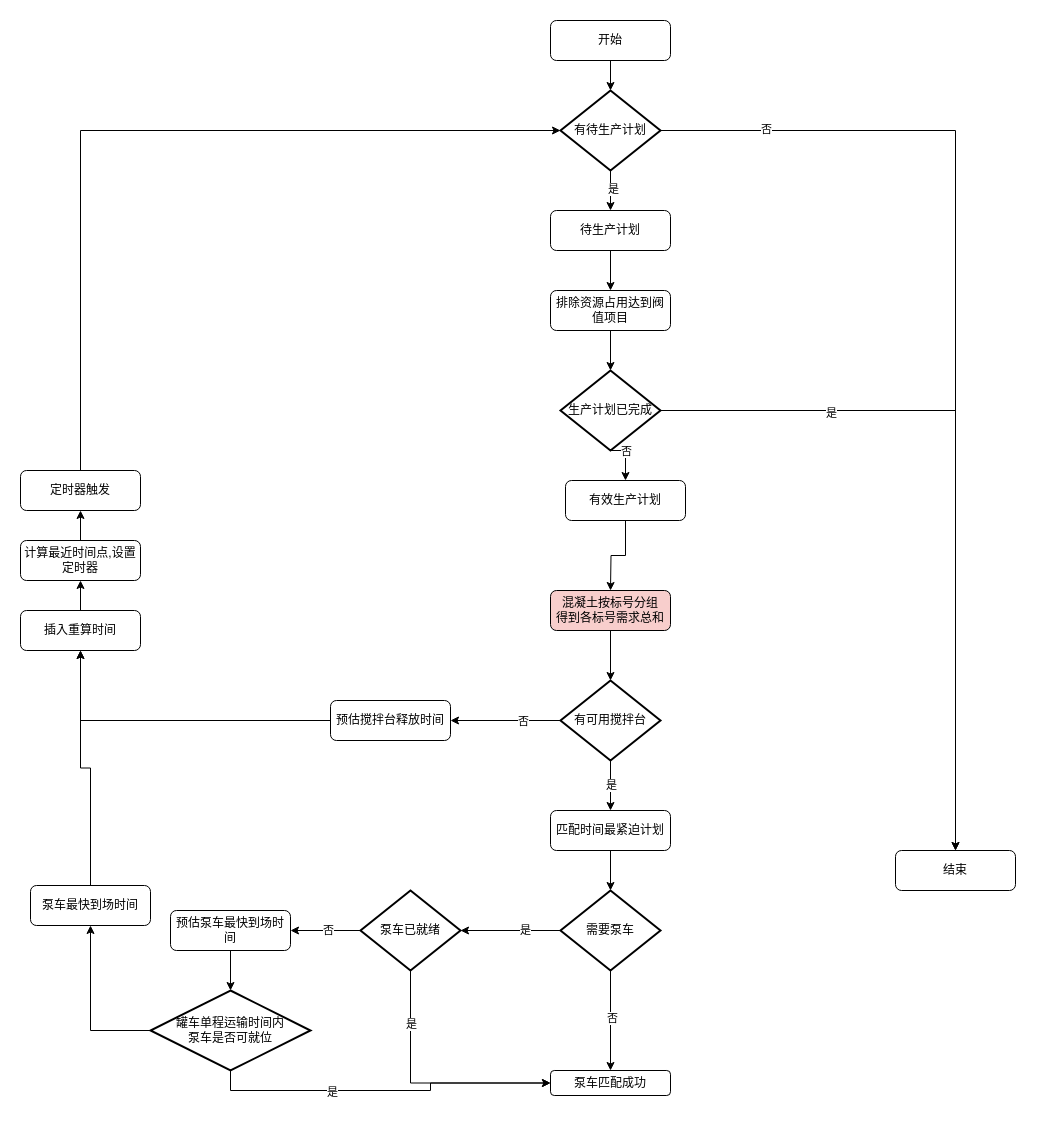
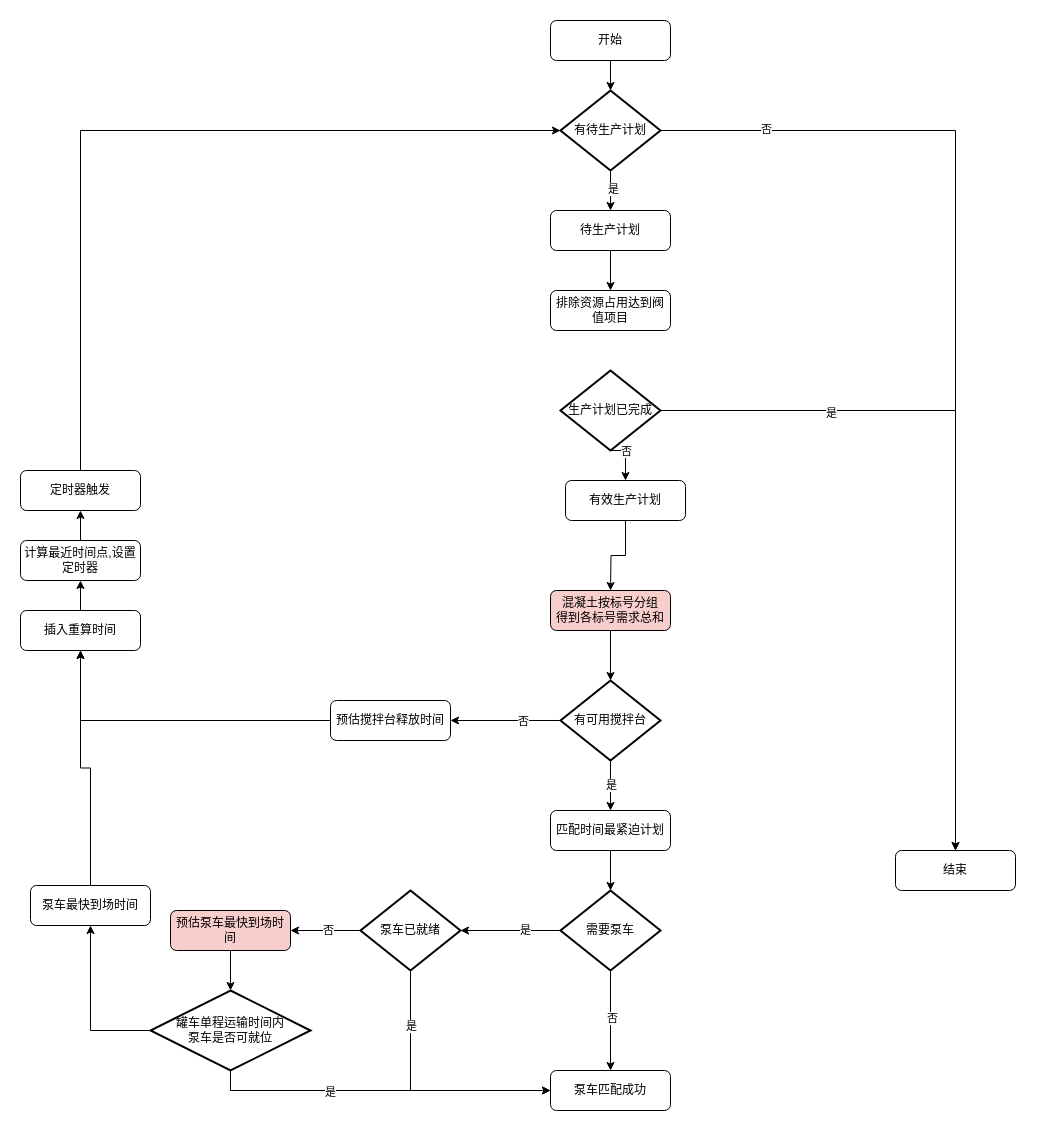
edge "排除资源占用达到阀值项目" -> "生产计划已完成": removed
node "预估泵车最快到场时间": fillcolor #ffffff -> #f8cecc
node "泵车匹配成功": size 120x25 -> 120x40
